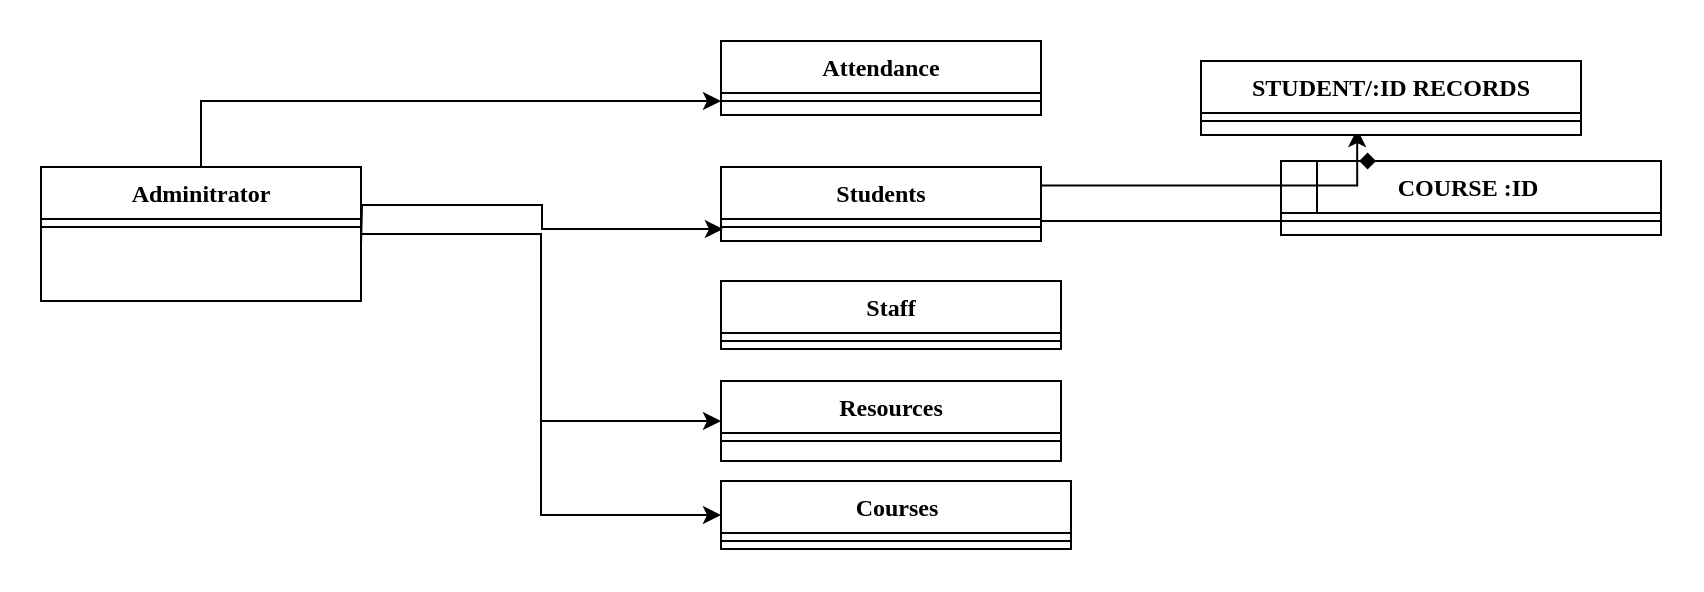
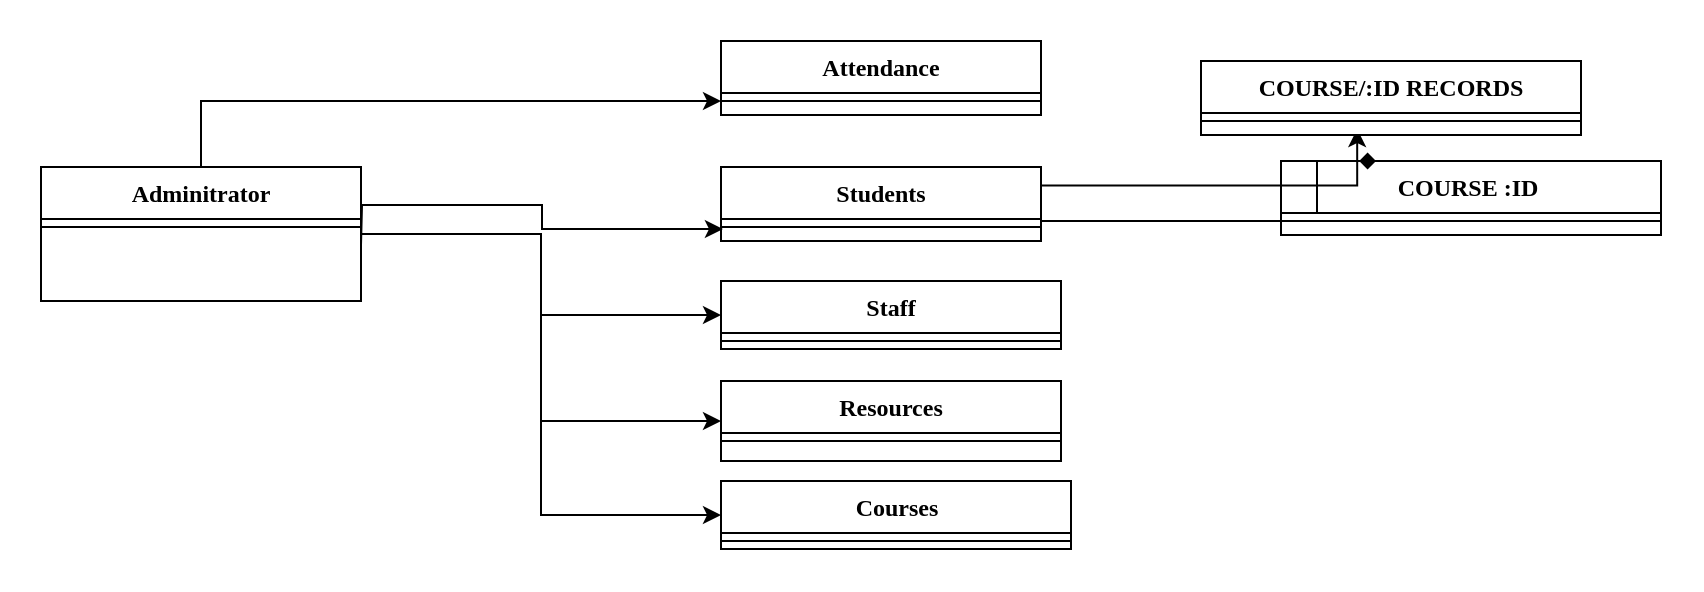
node "STUDENT/:ID RECORDS": label "STUDENT/:ID RECORDS" -> "COURSE/:ID RECORDS"
edge "Adminitrator" -> "Staff": added
